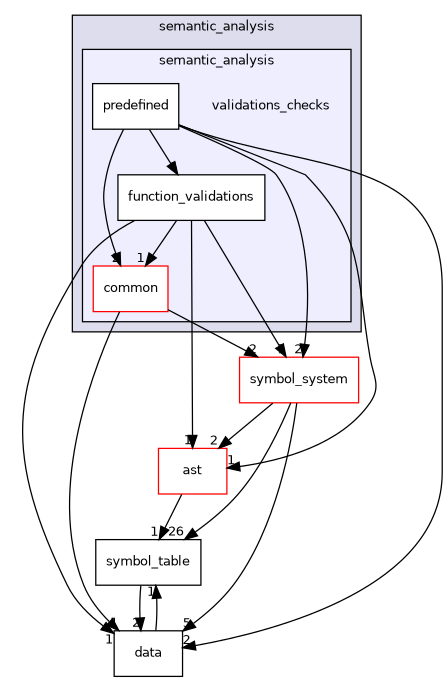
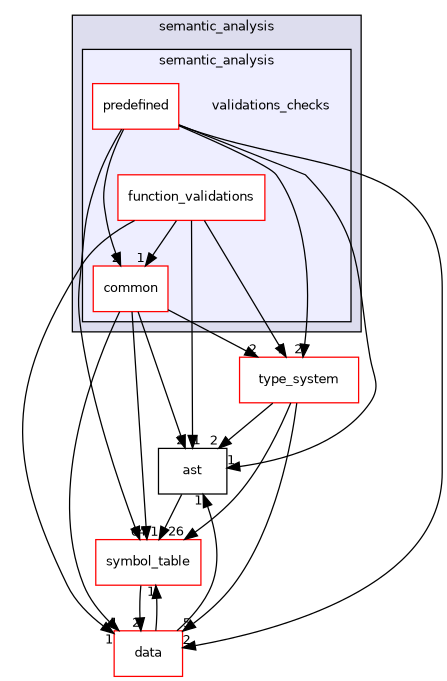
node "predefined": color black -> red
edge "predefined" -> "function_validations": now "predefined" -> "symbol_table"
node "function_validations": color black -> red
edge "common" -> "ast": added
node "symbol_system": label "symbol_system" -> "type_system"
edge "common" -> "symbol_table": added
node "ast": color red -> black
node "symbol_table": color black -> red
edge "data" -> "ast": added
node "data": color black -> red
